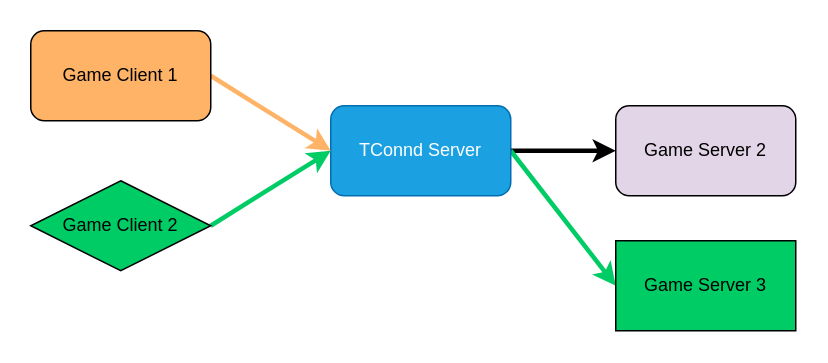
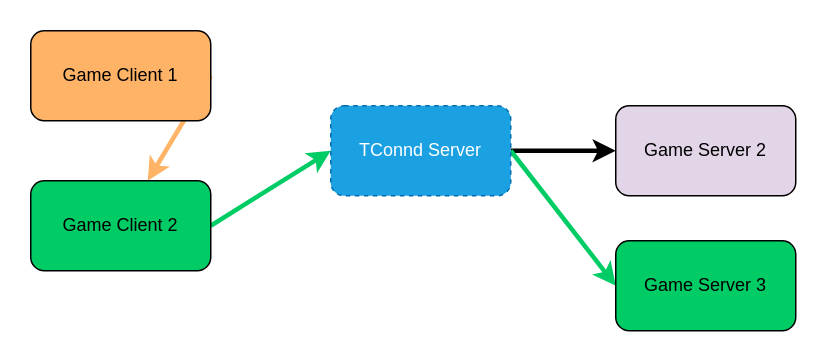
edge "Game Client 1" -> "TConnd Server": now "Game Client 1" -> "Game Client 2"
node "TConnd Server": style solid -> dashed
node "Game Client 2": shape diamond -> rounded rectangle
node "Game Server 3": shape rectangle -> rounded rectangle
